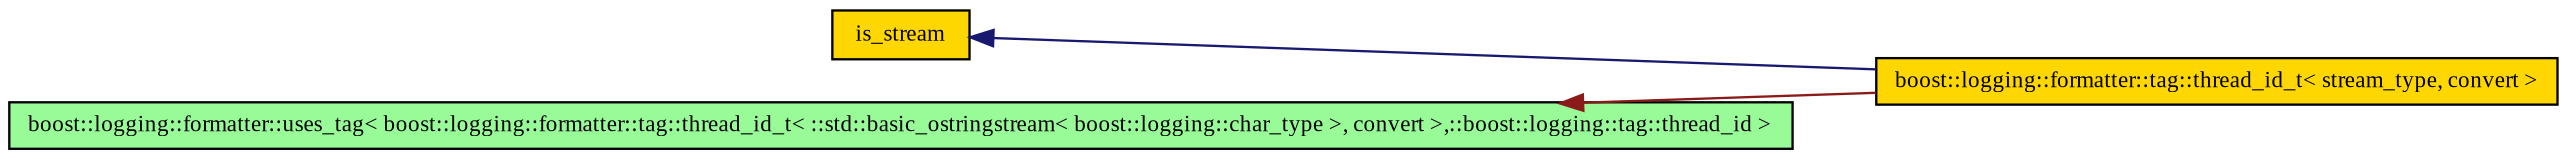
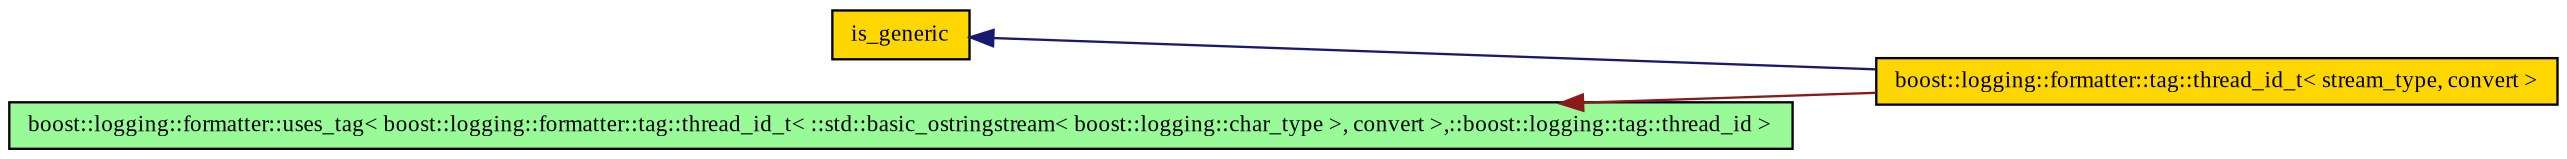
node "is_stream": label "is_stream" -> "is_generic"
